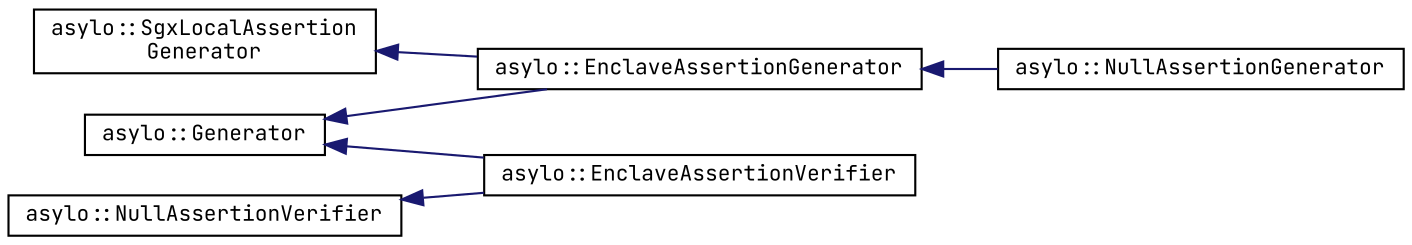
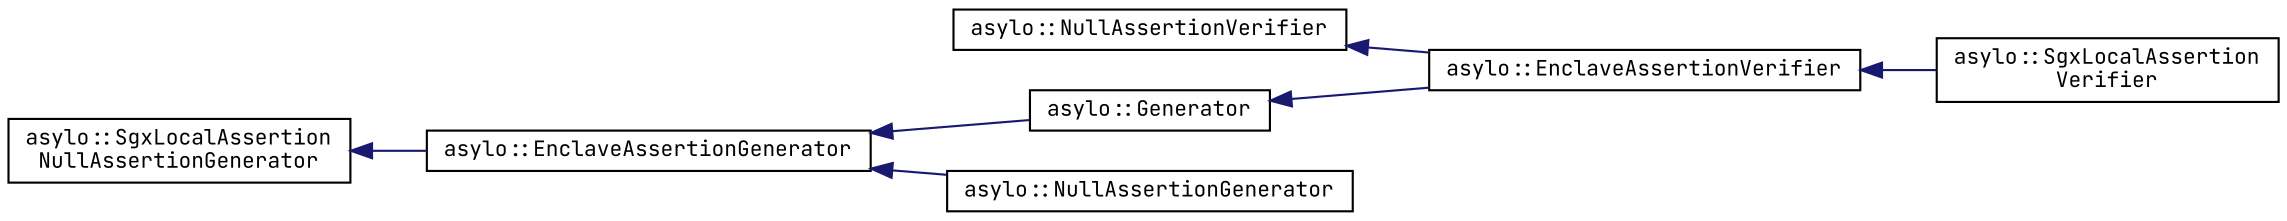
node "asylo::SgxLocalAssertion Generator": label "asylo::SgxLocalAssertion Generator" -> "asylo::SgxLocalAssertion NullAssertionGenerator"
node "asylo::SgxLocalAssertion Verifier": added
edge "asylo::EnclaveAssertionGenerator" -> "asylo::Generator": reversed
